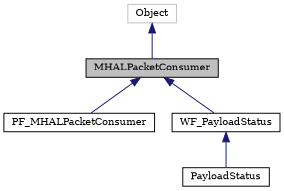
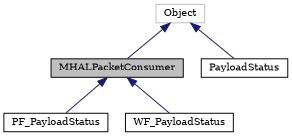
node "PF_MHALPacketConsumer": label "PF_MHALPacketConsumer" -> "PF_PayloadStatus"
edge "PayloadStatus" -> "WF_PayloadStatus": now "PayloadStatus" -> "Object"
